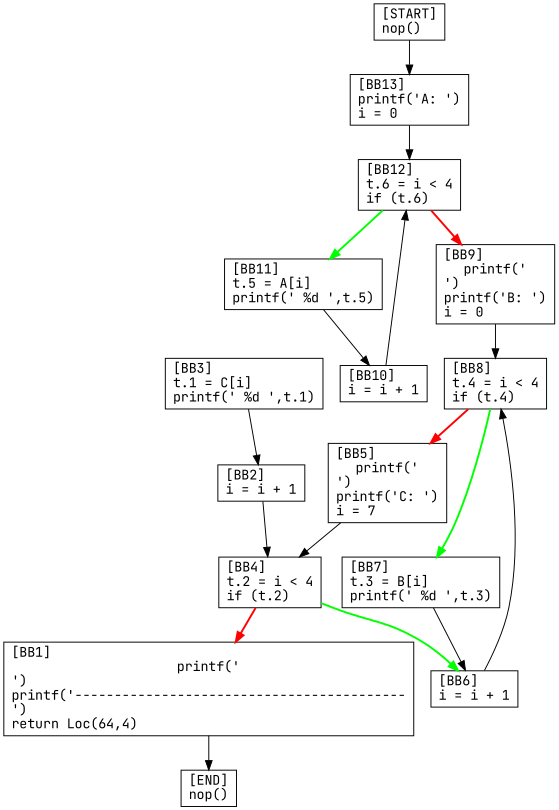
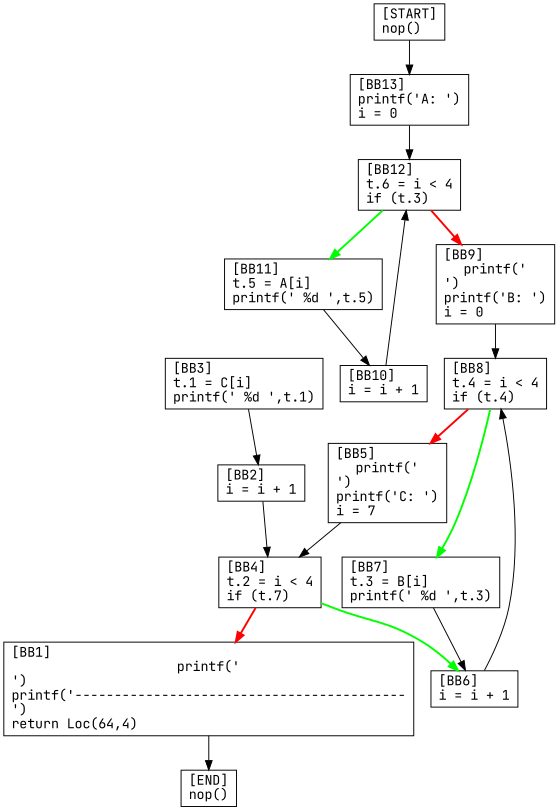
node "[BB12] t.6 = i < 4 if (t.6)": label "[BB12] t.6 = i < 4 if (t.6)" -> "[BB12] t.6 = i < 4 if (t.3)"
node "[BB4] t.2 = i < 4 if (t.2)": label "[BB4] t.2 = i < 4 if (t.2)" -> "[BB4] t.2 = i < 4 if (t.7)"
